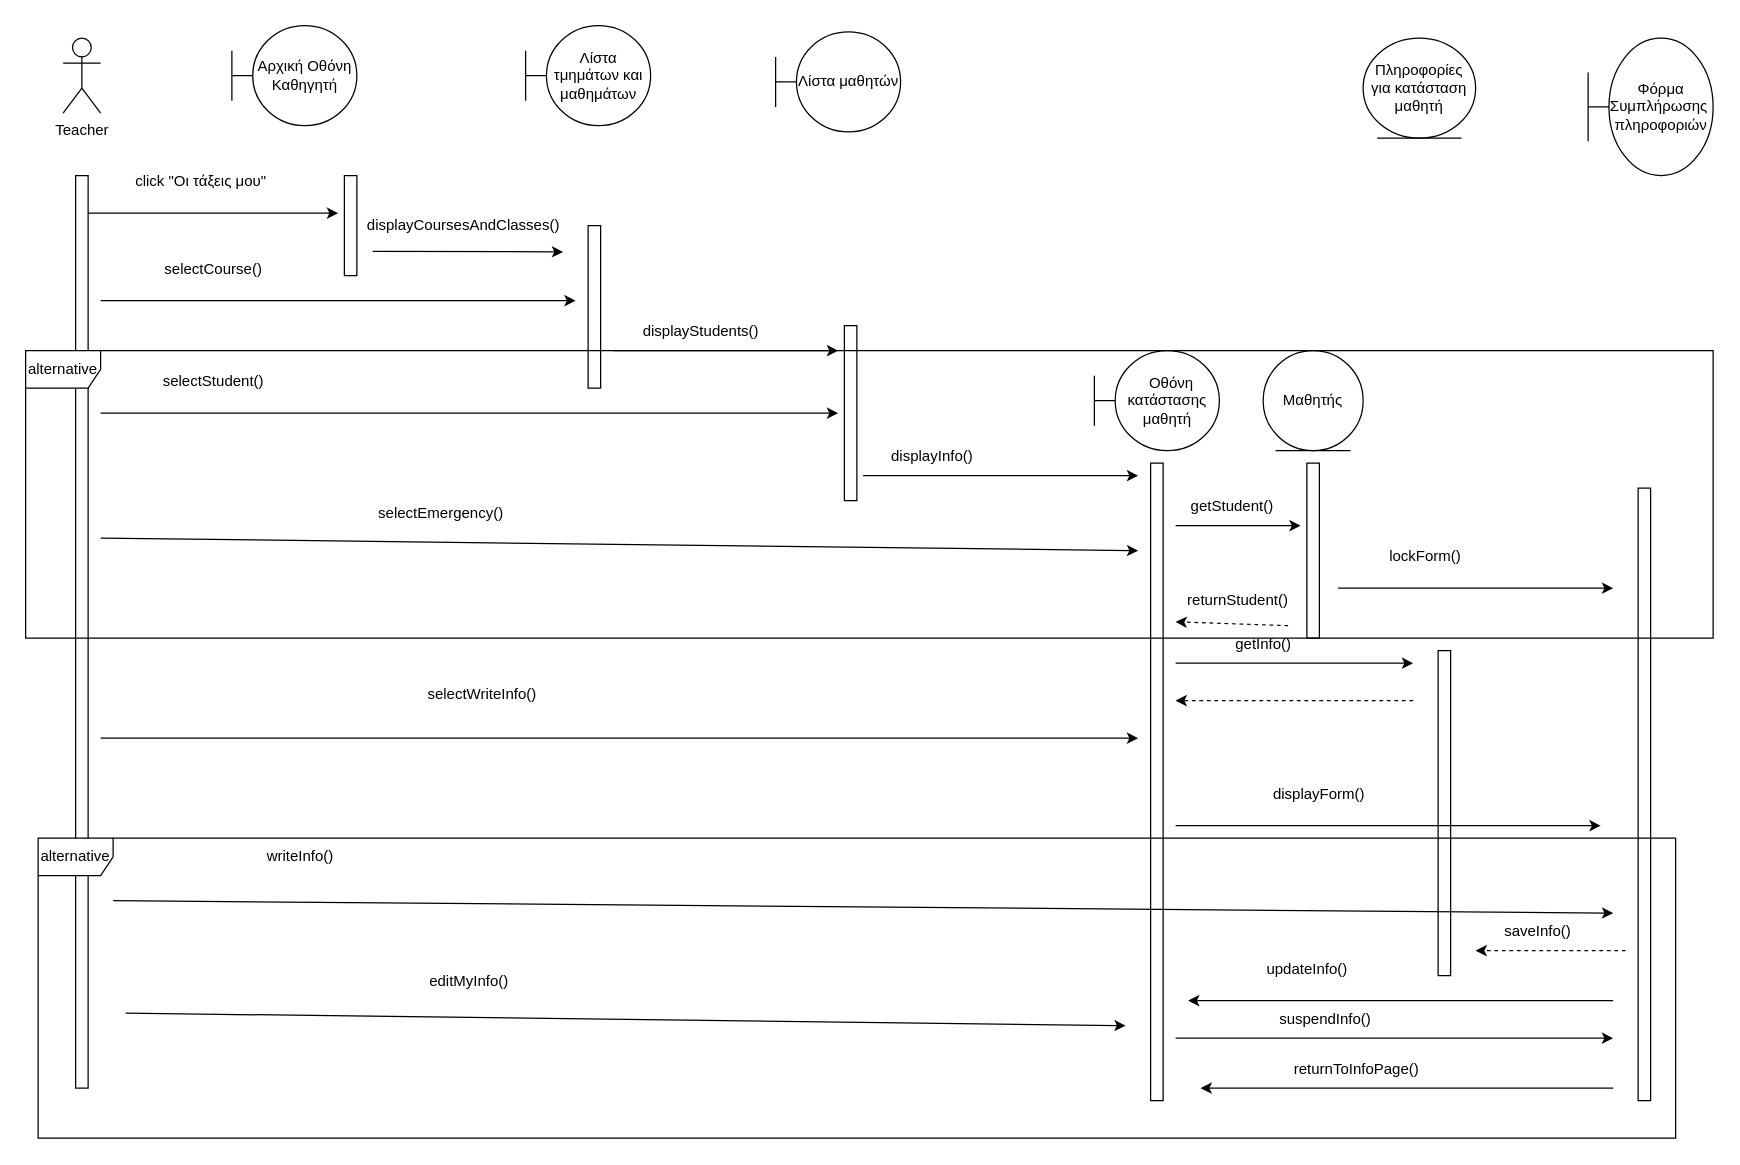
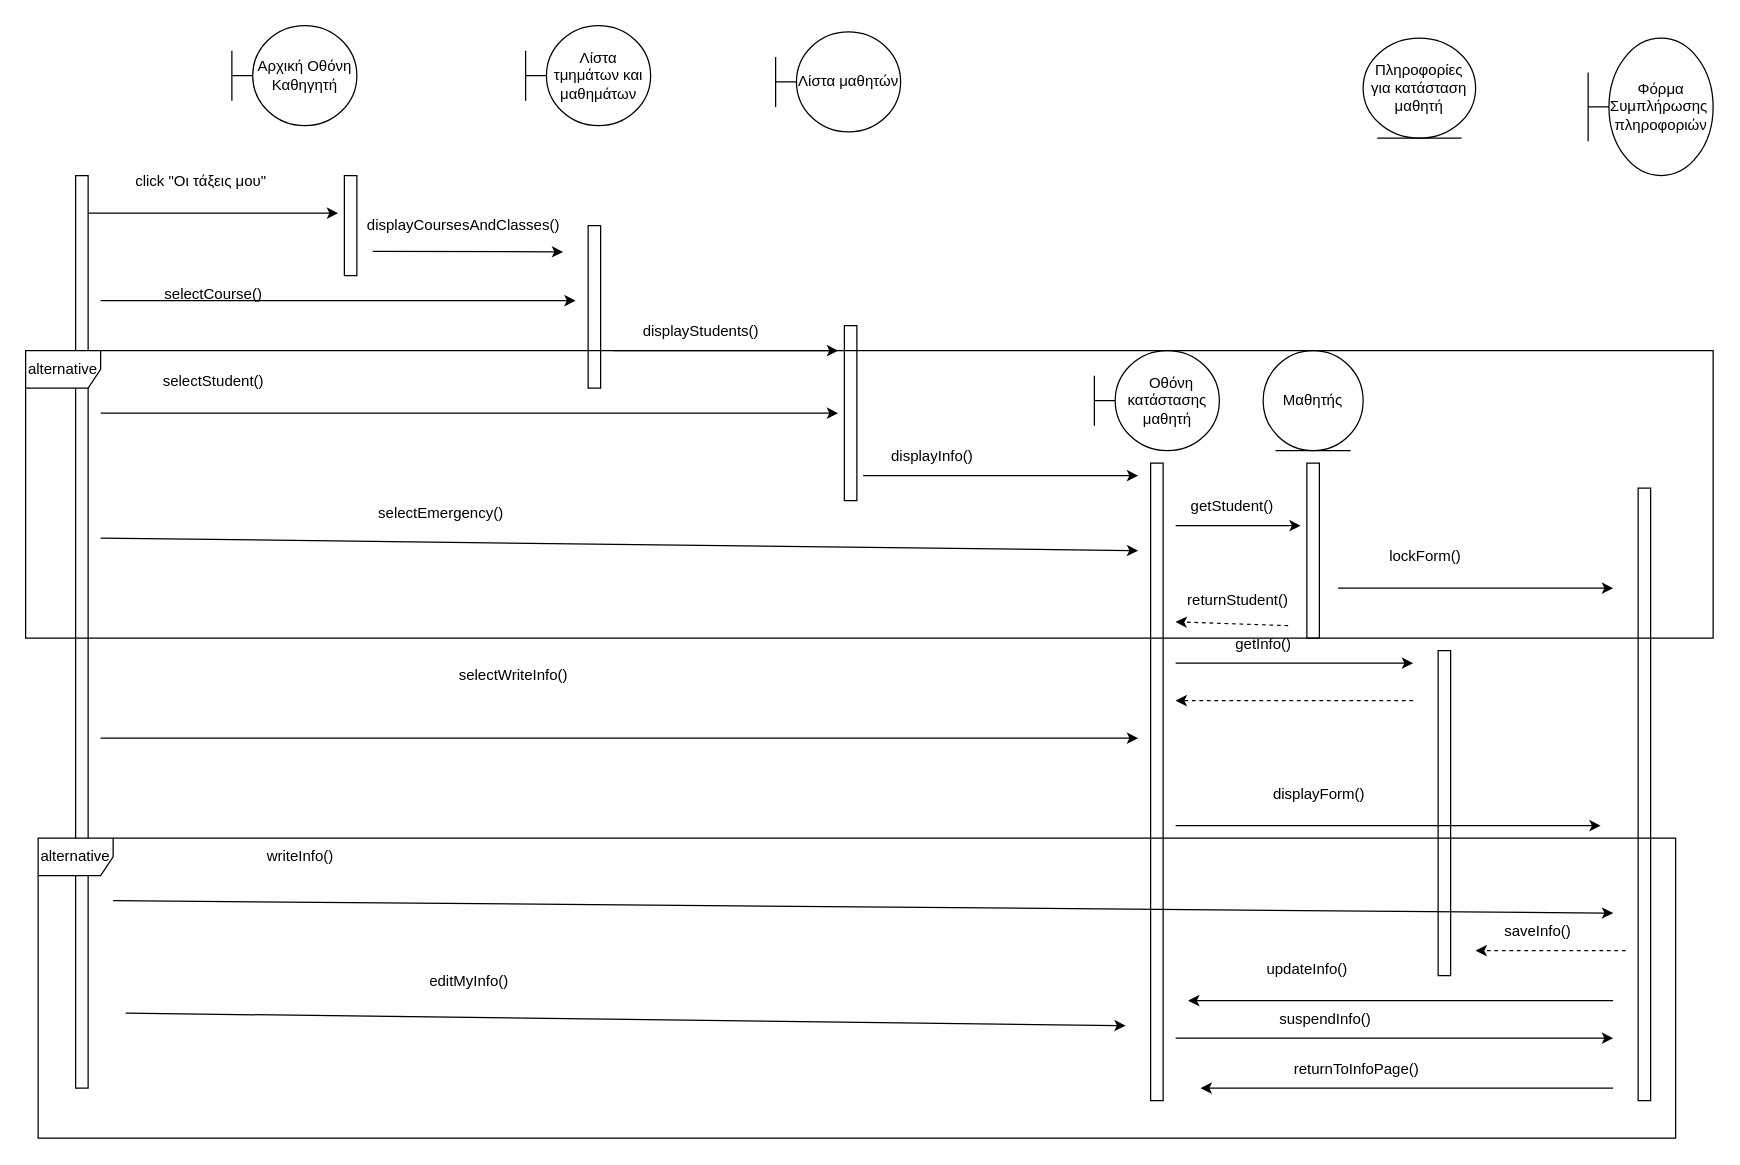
node "Teacher": removed
node "selectCourse()": moved (213, 269) -> (213, 294)
node "selectWriteInfo()": moved (482, 694) -> (513, 676)
